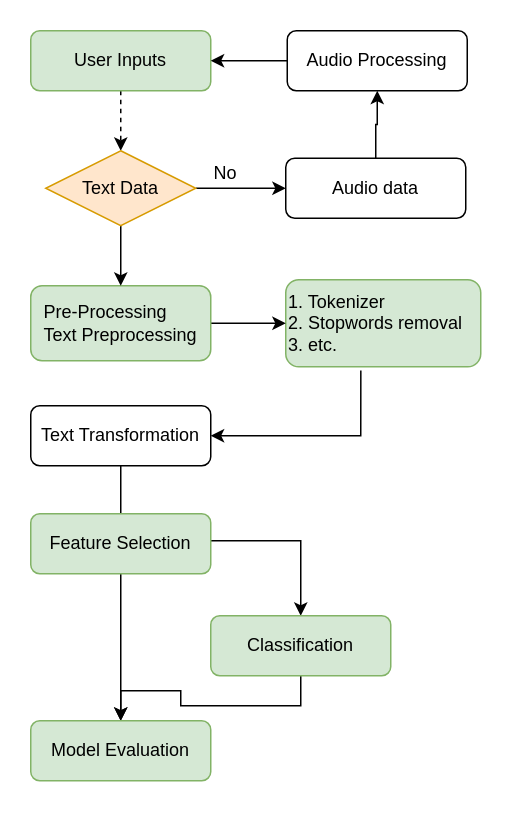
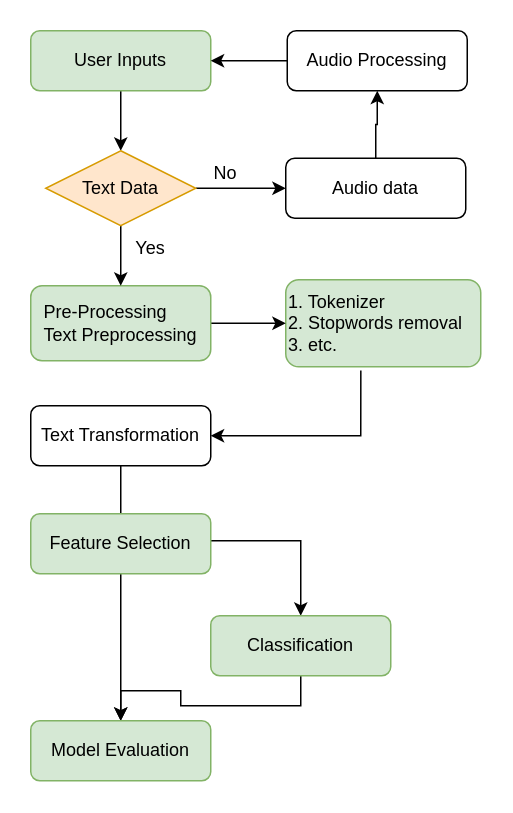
edge "User Inputs" -> "Text Data": style dashed -> solid
node "Yes": added
